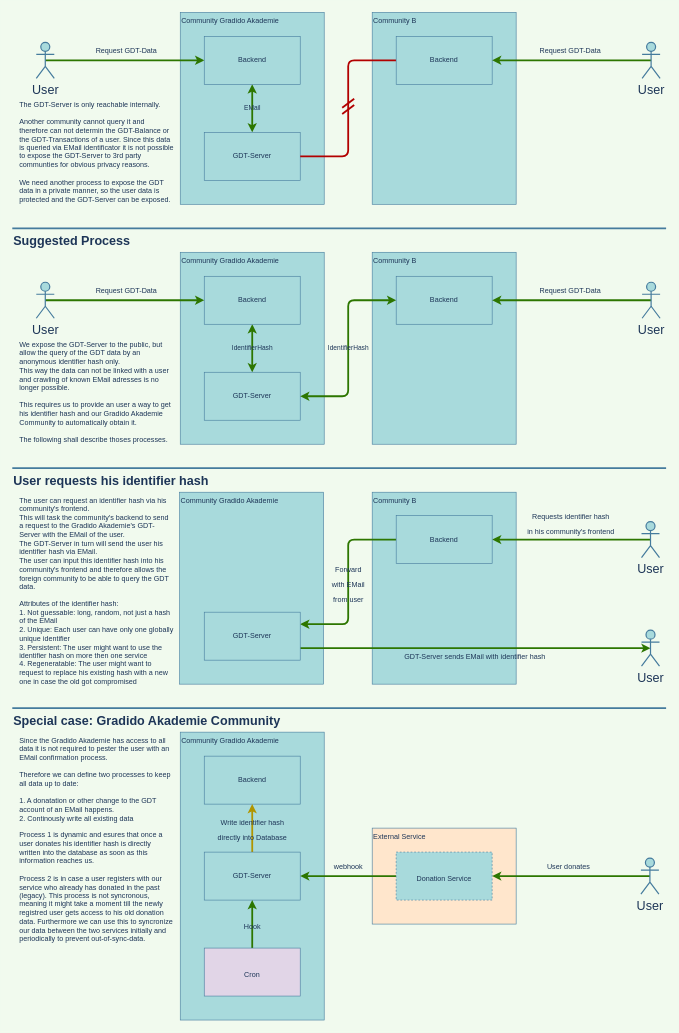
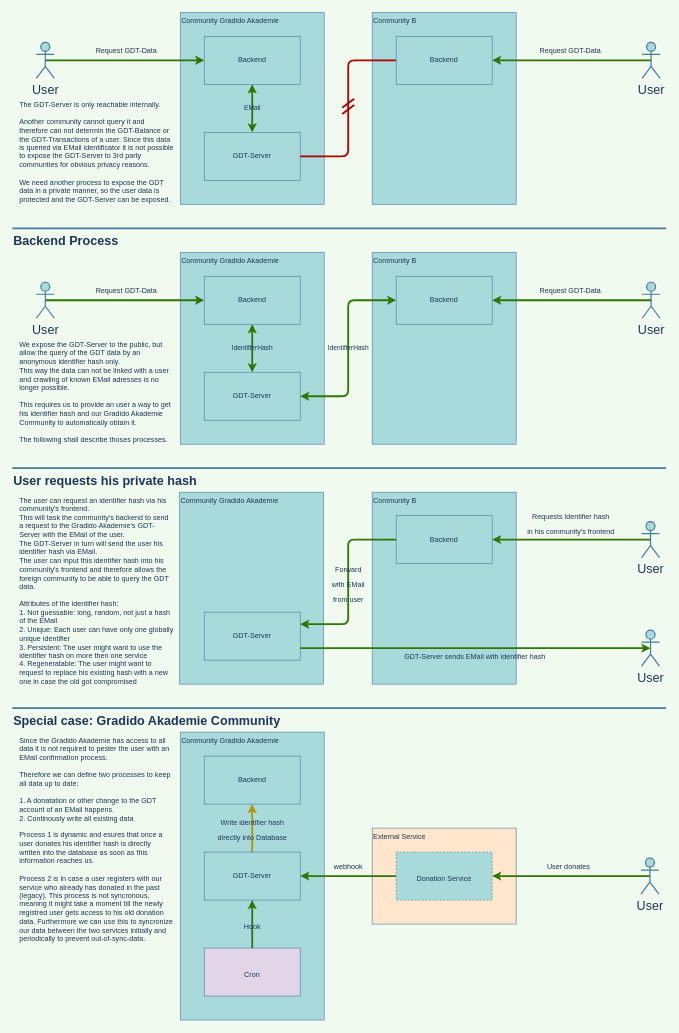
node "Suggested Process": label "Suggested Process" -> "Backend Process"
node "User requests his identifier hash": label "User requests his identifier hash" -> "User requests his private hash"
